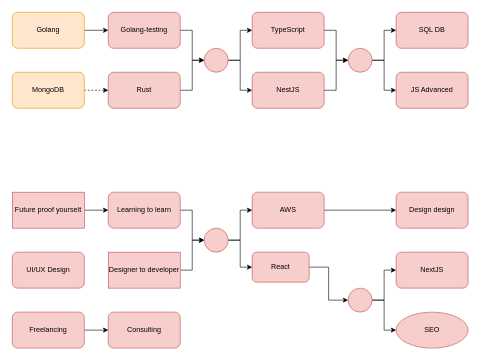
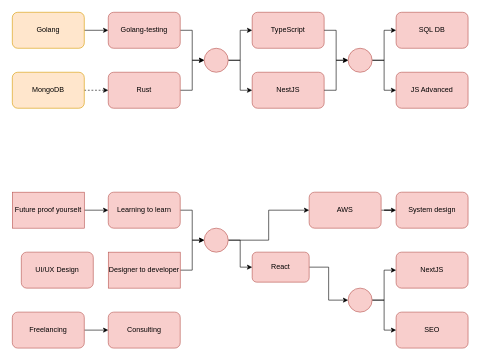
node "AWS": moved (288, 210) -> (345, 210)
node "Design design": label "Design design" -> "System design"
node "UI/UX Design": moved (48, 270) -> (57, 270)
node "SEO": shape ellipse -> rounded rectangle
